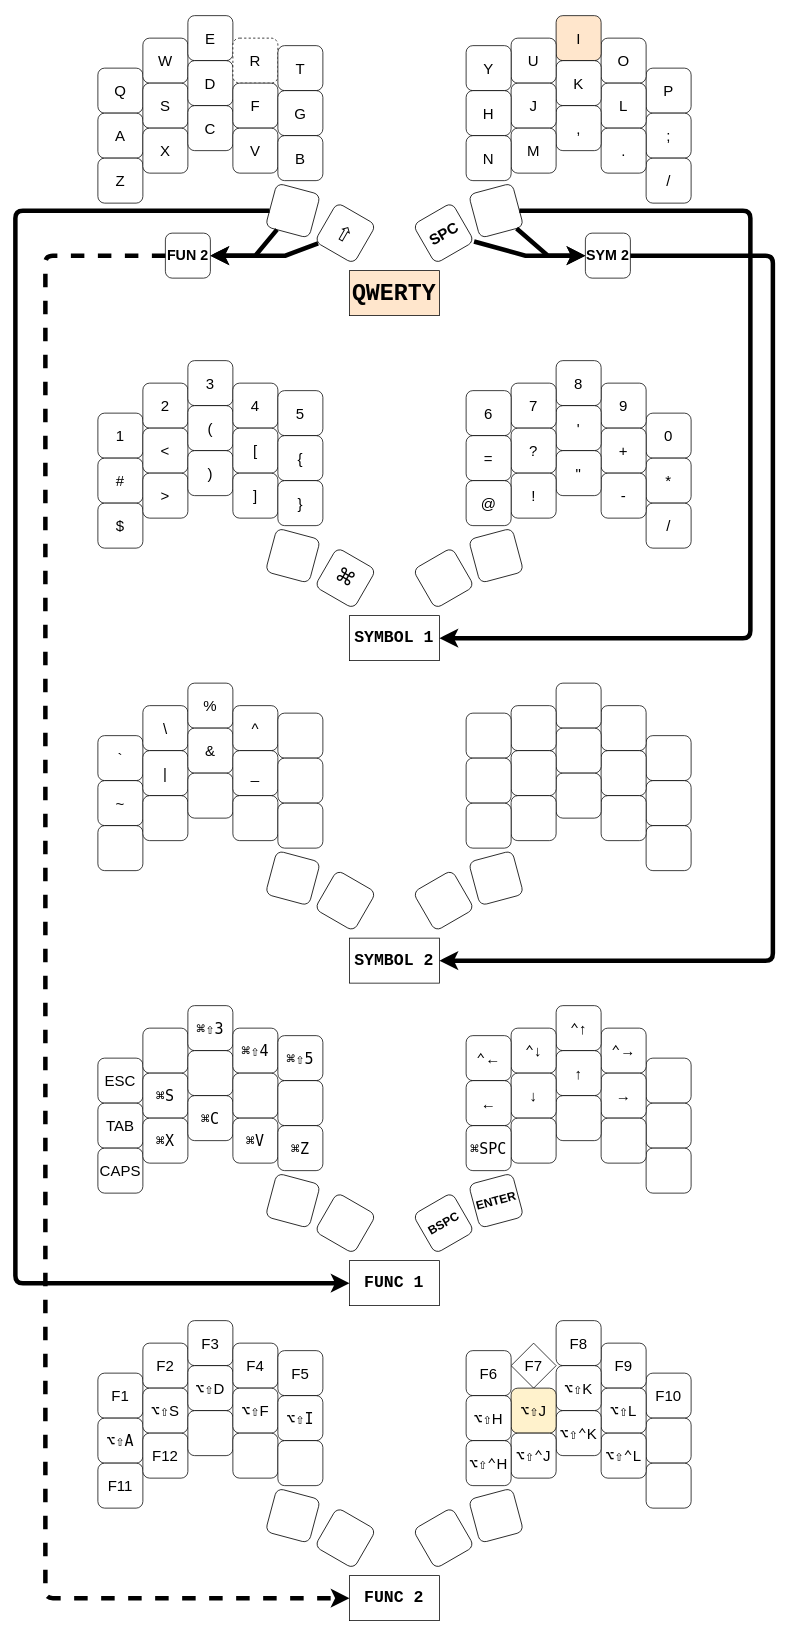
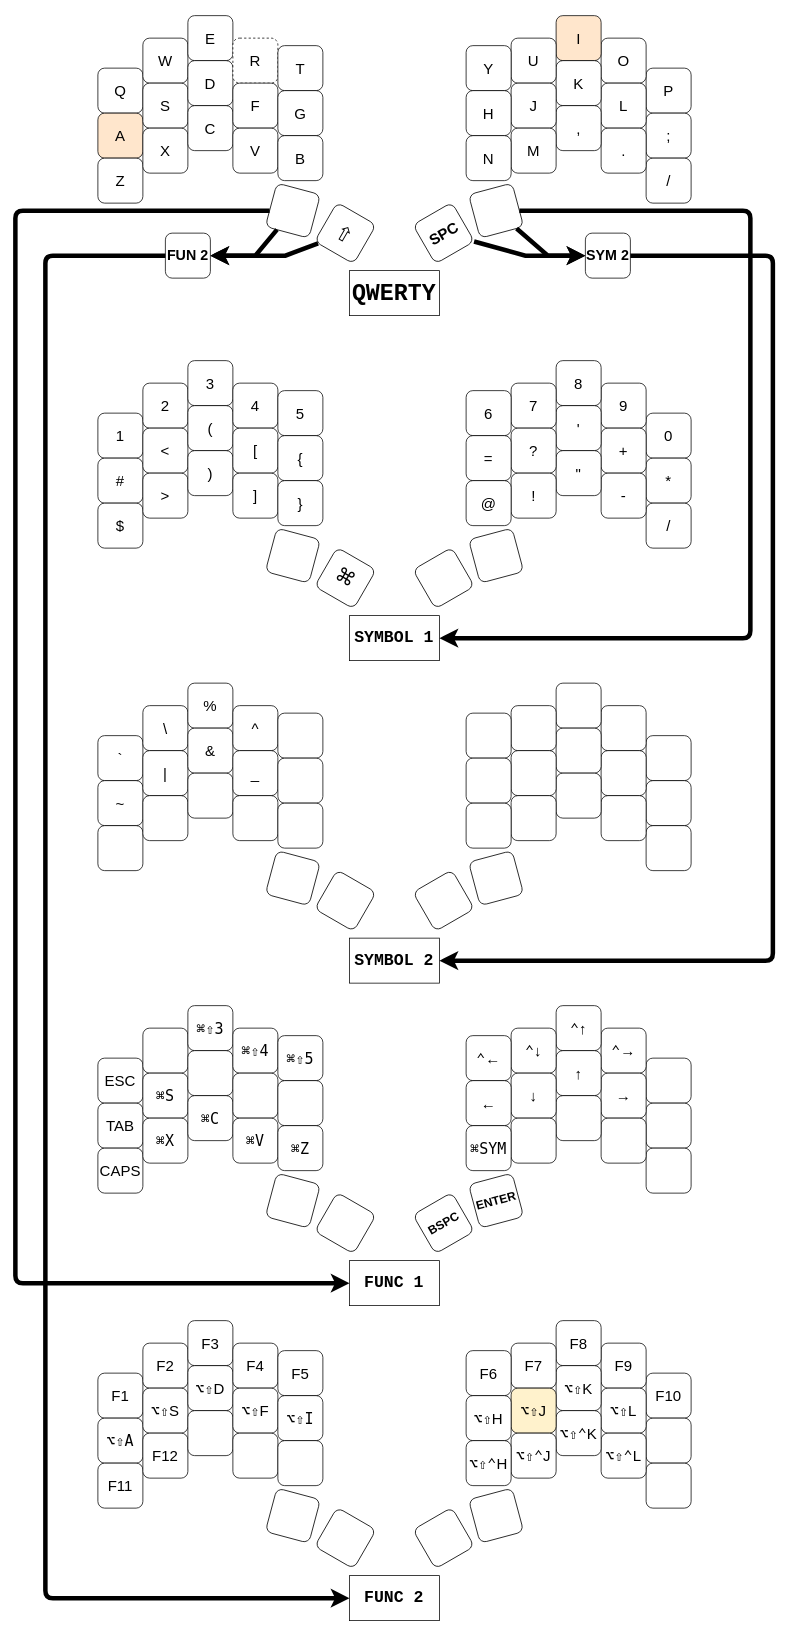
node "A": fillcolor #ffffff -> #ffe6cc
edge "FUN 2" -> "FUNC 2": style dashed -> solid
node "QWERTY": fillcolor #ffe6cc -> #ffffff
node "⌘SPC": label "⌘SPC" -> "⌘SYM"
node "F7": shape diamond -> rounded rectangle
